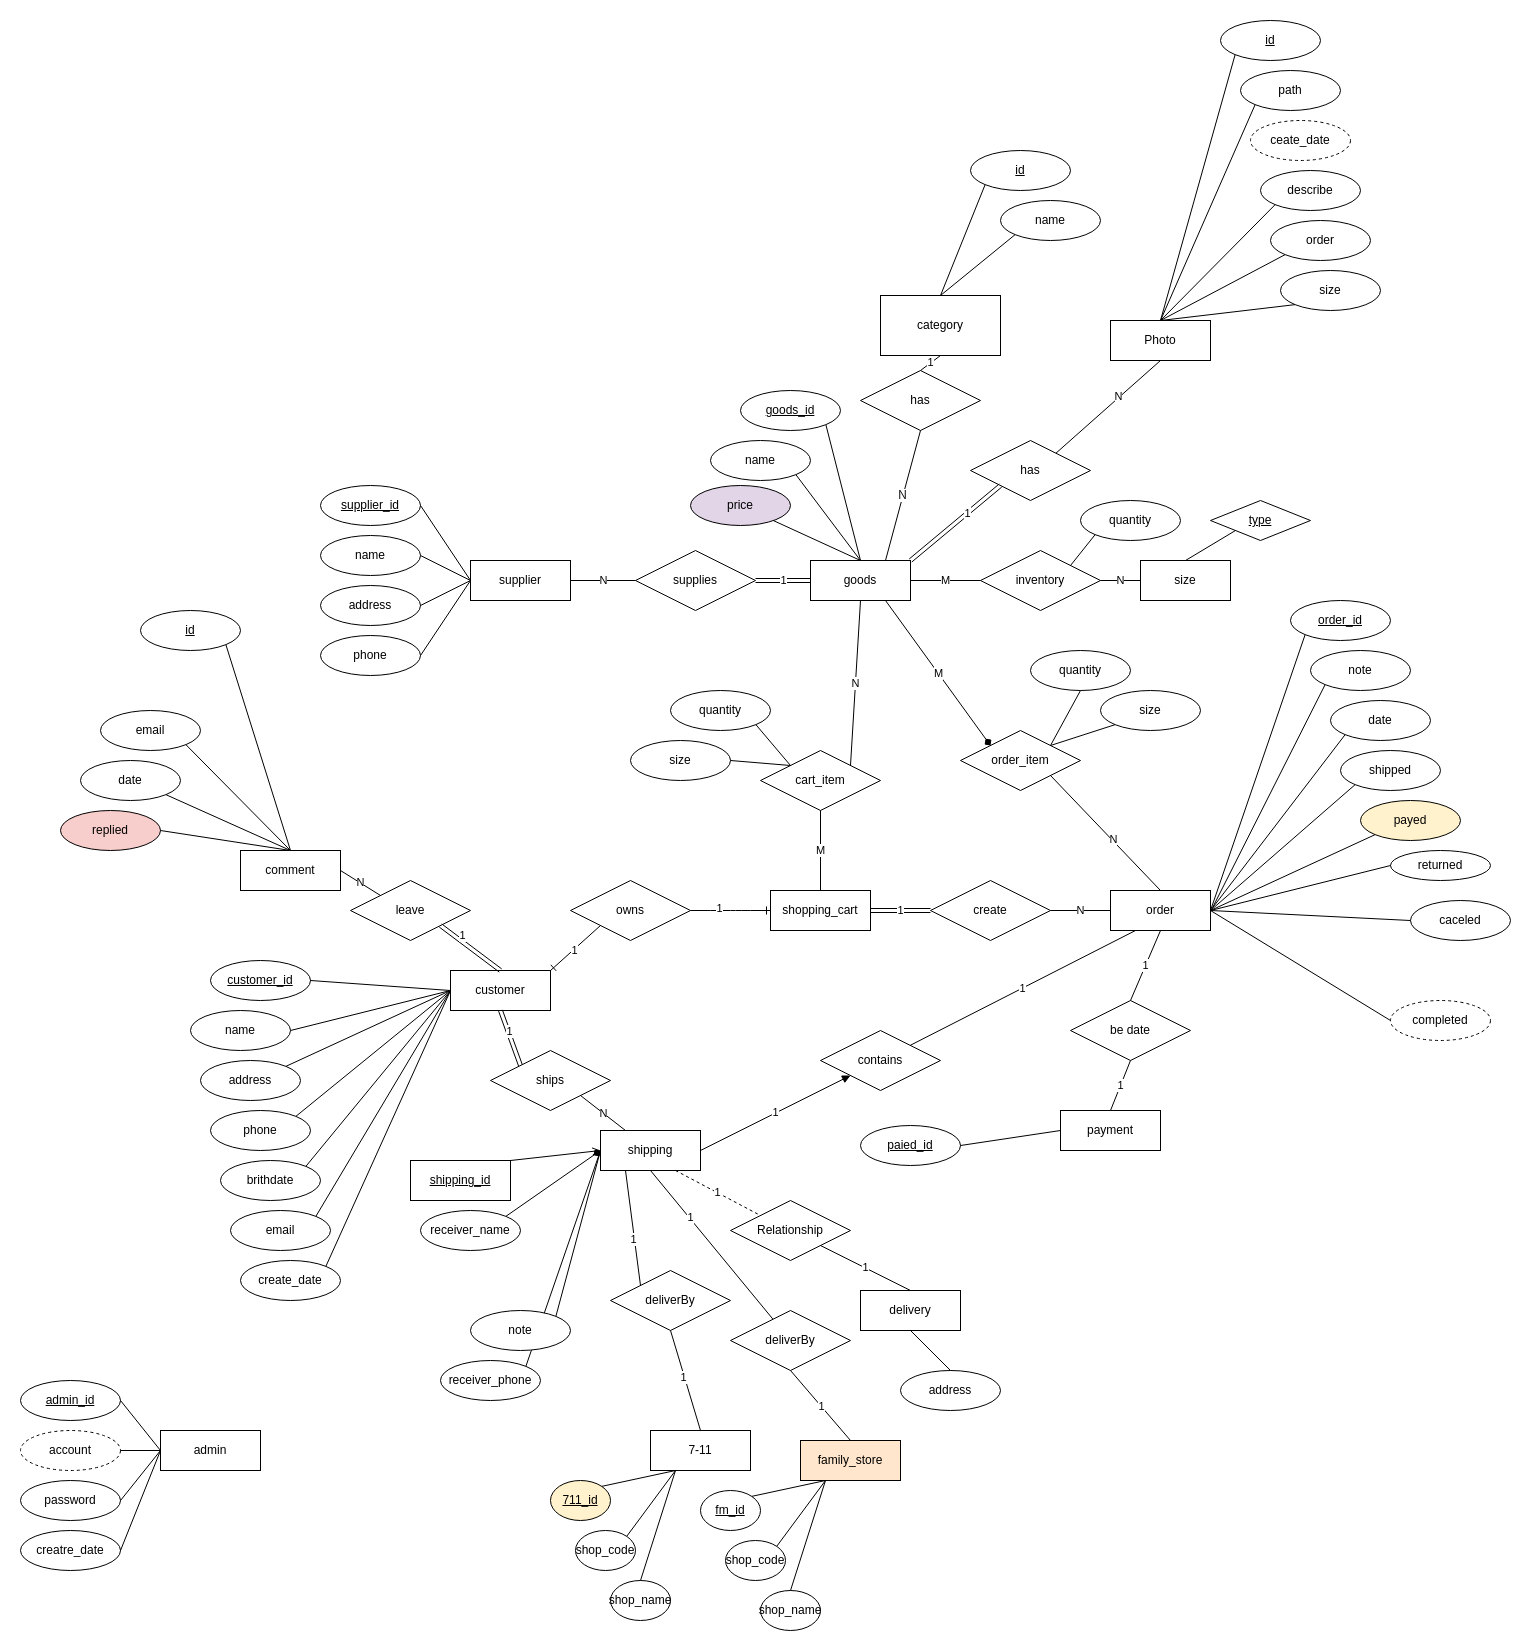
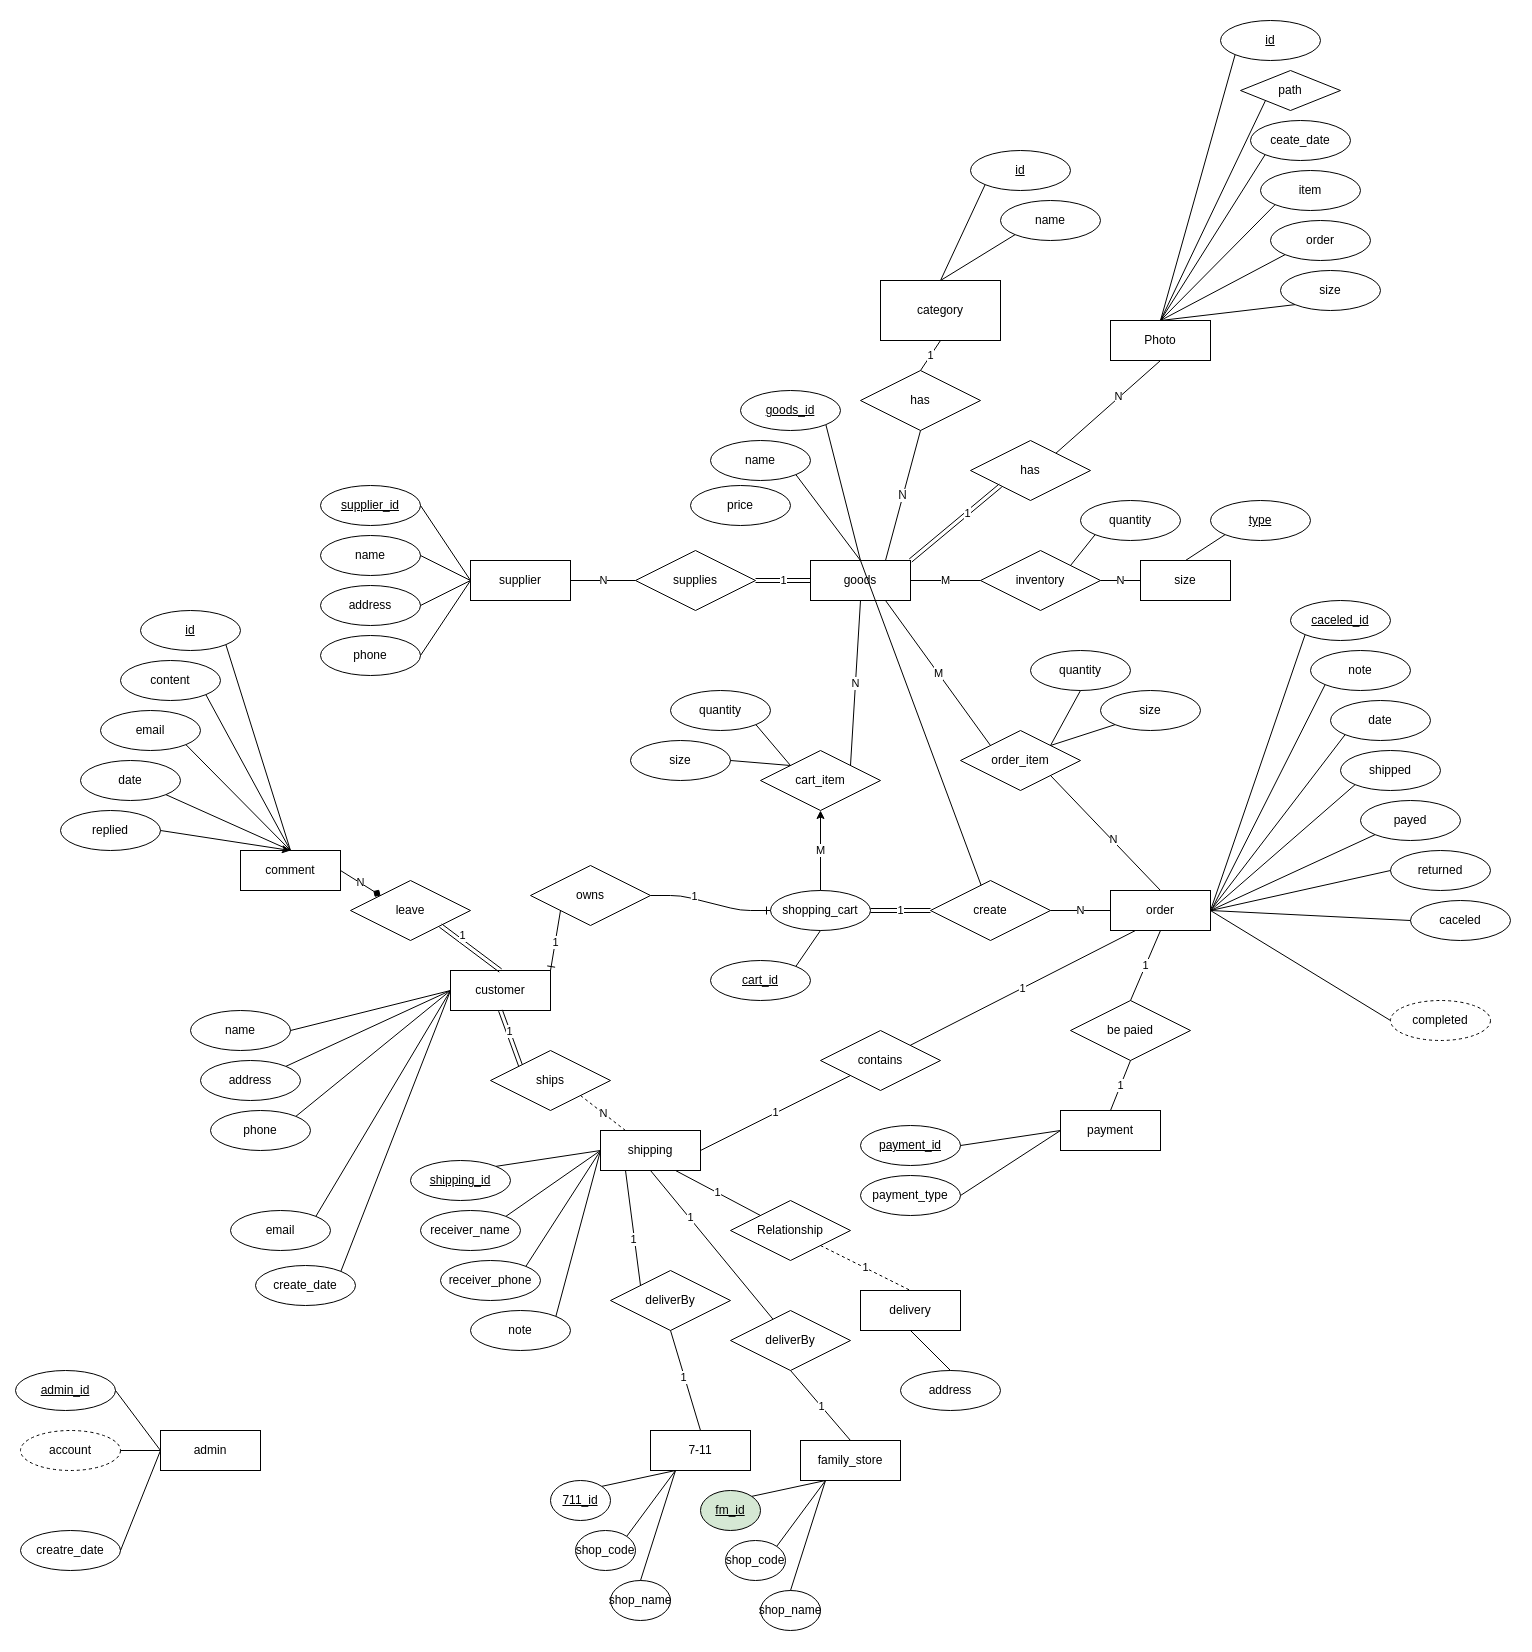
node "path": shape ellipse -> diamond
node "ceate_date": style dashed -> solid
node "describe": label "describe" -> "item"
edge "ceate_date" -- "Photo": added
node "category": moved (941, 326) -> (941, 311)
node "price": fillcolor #e1d5e7 -> #ffffff
node "type": shape diamond -> ellipse
edge "price" -- "goods": now "create" -- "goods"
node "order_id": label "order_id" -> "caceled_id"
node "content": added
edge "goods" -> "order_item": arrowhead diamond -> none
edge "content" -- "comment": added
edge "cart_item" -- "shopping_cart": arrowhead none -> classic
node "payed": fillcolor #fff2cc -> #ffffff
node "replied": fillcolor #f8cecc -> #ffffff
edge "replied" -- "comment": arrowhead none -> classic
node "returned": size 100x30 -> 100x40
edge "comment" -- "leave": arrowhead none -> diamond
node "owns": moved (631, 911) -> (591, 896)
node "shopping_cart": shape rectangle -> ellipse
edge "shopping_cart" -- "cart_id": added
node "customer_id": removed
node "cart_id": added
edge "customer_id" -- "customer": removed
node "be date": label "be date" -> "be paied"
edge "shipping" -> "contains": arrowhead block -> none
edge "customer" -- "brithdate": removed
edge "ships" -- "shipping": style solid -> dashed
node "paied_id": label "paied_id" -> "payment_id"
edge "shipping_id" -> "shipping": arrowhead open -> none
edge "receiver_name" -> "shipping": arrowhead diamond -> none
edge "payment" -- "payment_type": added
node "brithdate": removed
node "shipping_id": shape rectangle -> ellipse
edge "shipping" -- "Relationship": style dashed -> solid
node "payment_type": added
edge "Relationship" -- "delivery": style solid -> dashed
node "create_date": moved (291, 1281) -> (306, 1286)
node "receiver_phone": moved (491, 1381) -> (491, 1281)
node "admin_id": moved (71, 1401) -> (66, 1391)
node "family_store": fillcolor #ffe6cc -> #ffffff
edge "admin" -- "password": removed
node "password": removed
node "711_id": fillcolor #fff2cc -> #ffffff
node "fm_id": fillcolor #ffffff -> #d5e8d4
